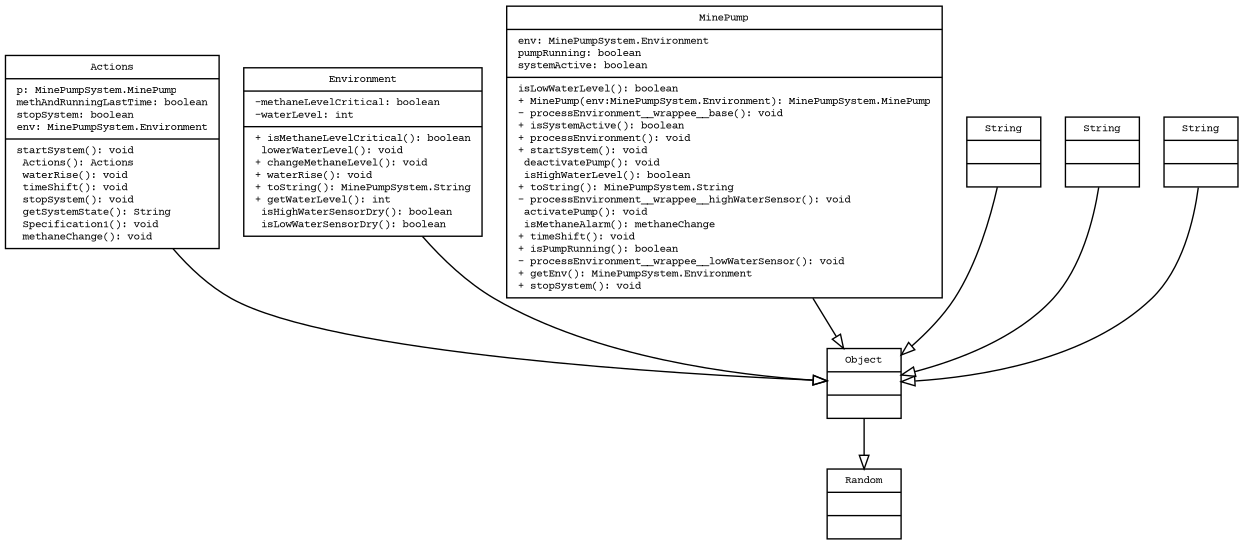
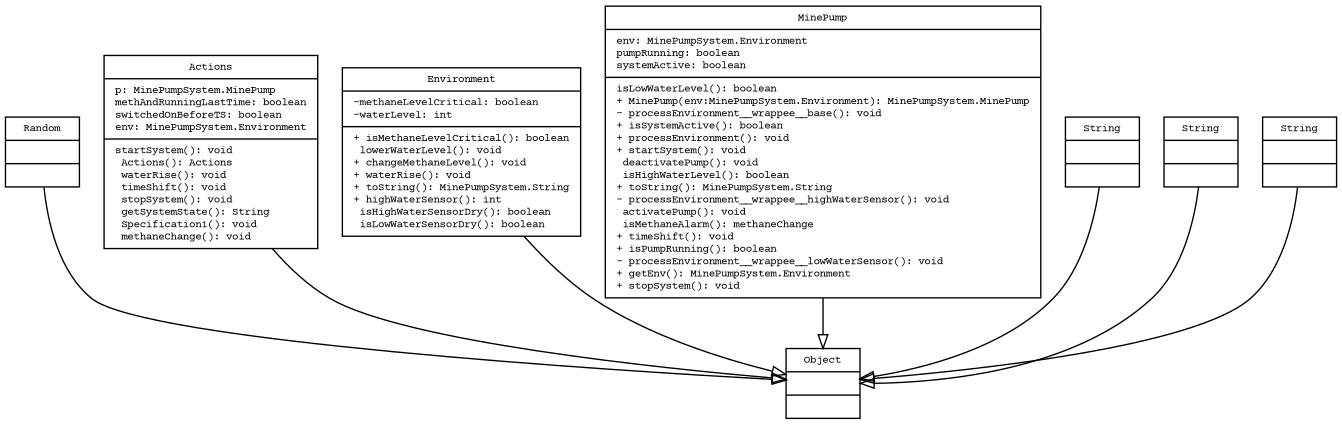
node "Actions": text "stopSystem: boolean" -> "switchedOnBeforeTS: boolean"
node "Environment": text "+ getWaterLevel(): int" -> "+ highWaterSensor(): int"
edge "Object" -> "Random": reversed
